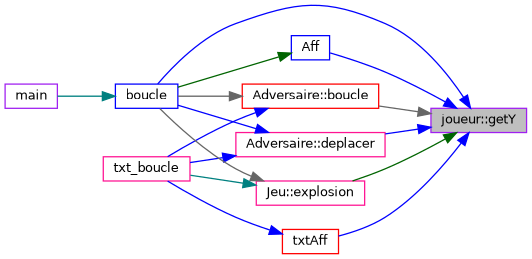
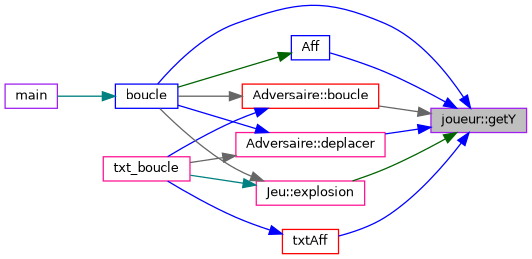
edge "txt_boucle" -> "Adversaire::deplacer": color blue -> gray40
